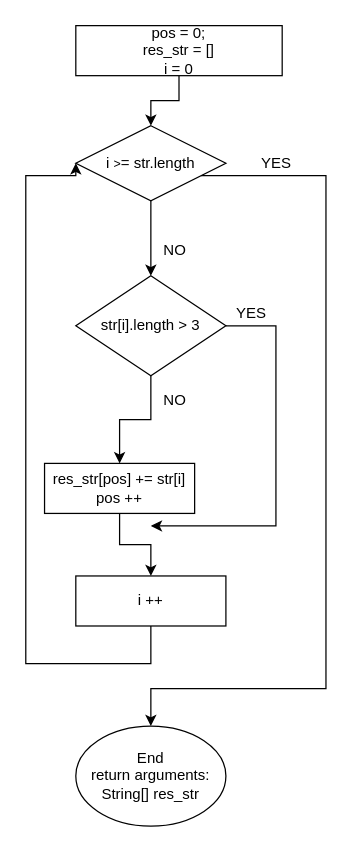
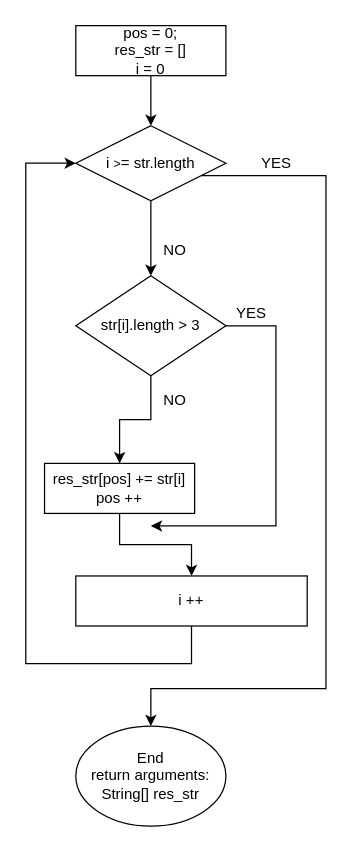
node "pos = 0; res_str = [] i = 0": size 206x50 -> 150x50
node "i ++": size 150x50 -> 231x50
